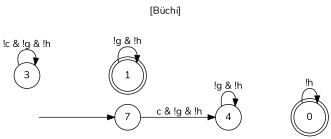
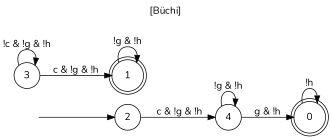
edge "3" -> "1": added, label "c & !g & !h"
node "7": label "7" -> "2"
edge "4" -> "0": added, label "g & !h"
